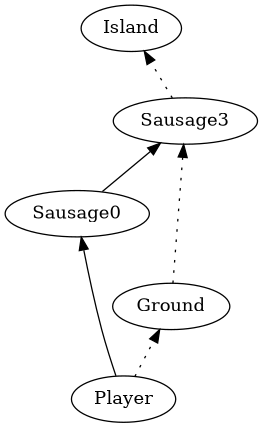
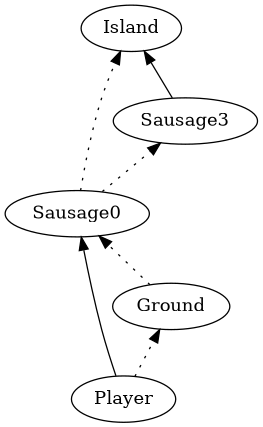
edge "Sausage3" -> "Island": style dotted -> solid
edge "Sausage0" -> "Island": added
edge "Sausage0" -> "Sausage3": style solid -> dotted
edge "Ground" -> "Sausage3": now "Ground" -> "Sausage0"
